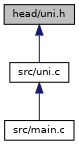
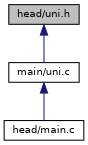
node "src/uni.c": label "src/uni.c" -> "main/uni.c"
node "src/main.c": label "src/main.c" -> "head/main.c"
